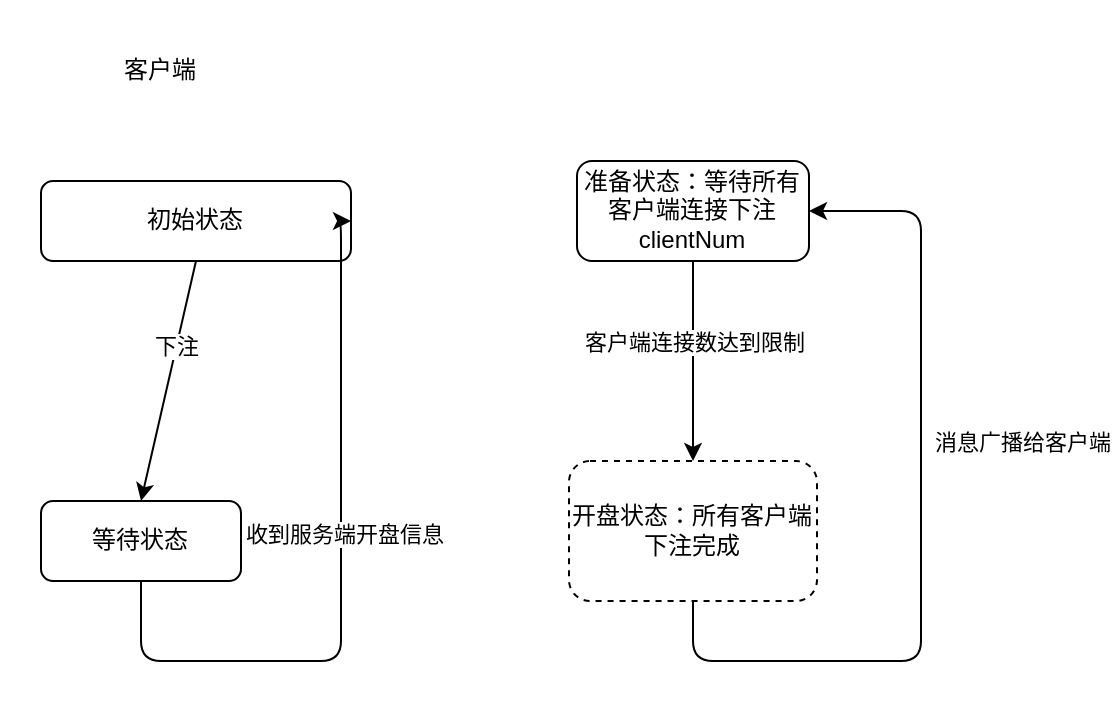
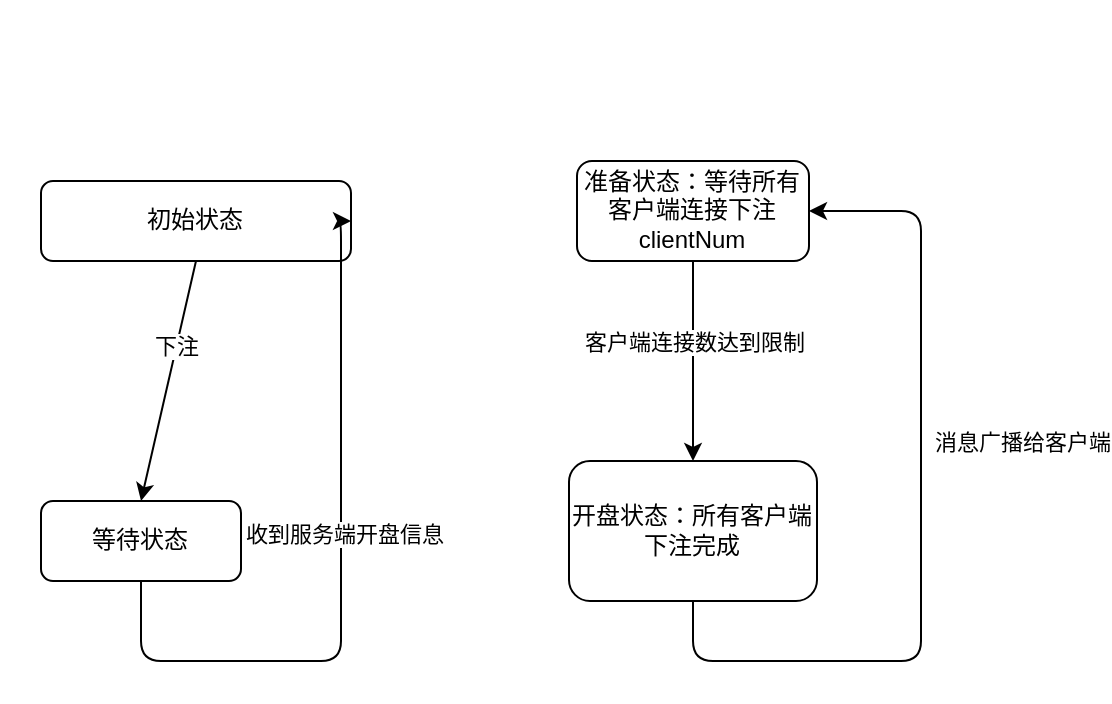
node "客户端": removed
node "开盘状态：所有客户端下注完成": style dashed -> solid
